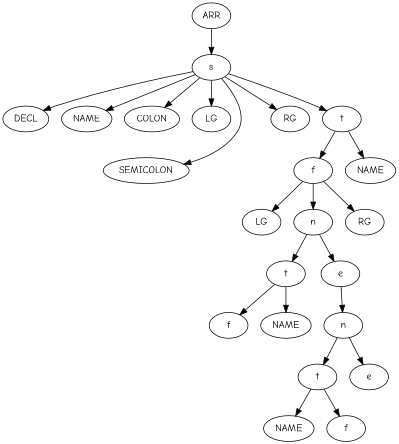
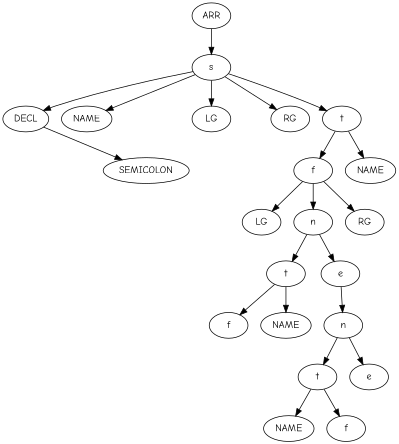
node "COLON": removed
edge "s" -> "SEMICOLON": now "DECL" -> "SEMICOLON"
